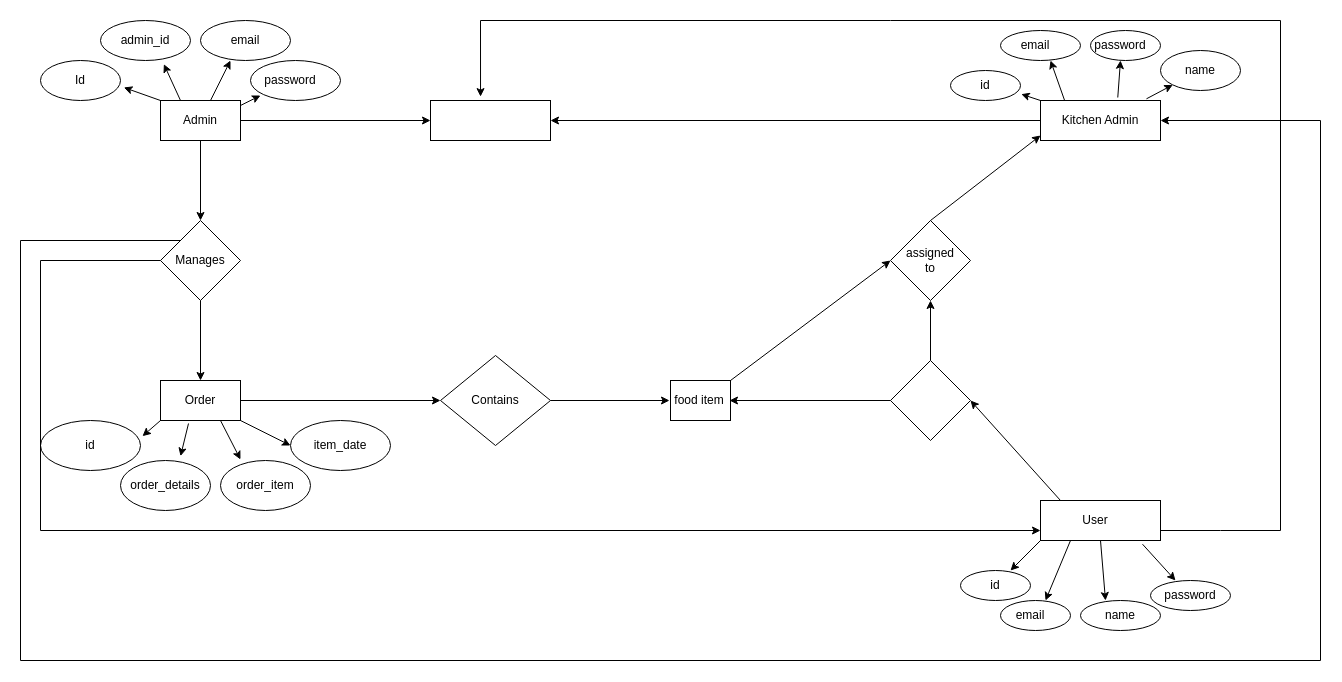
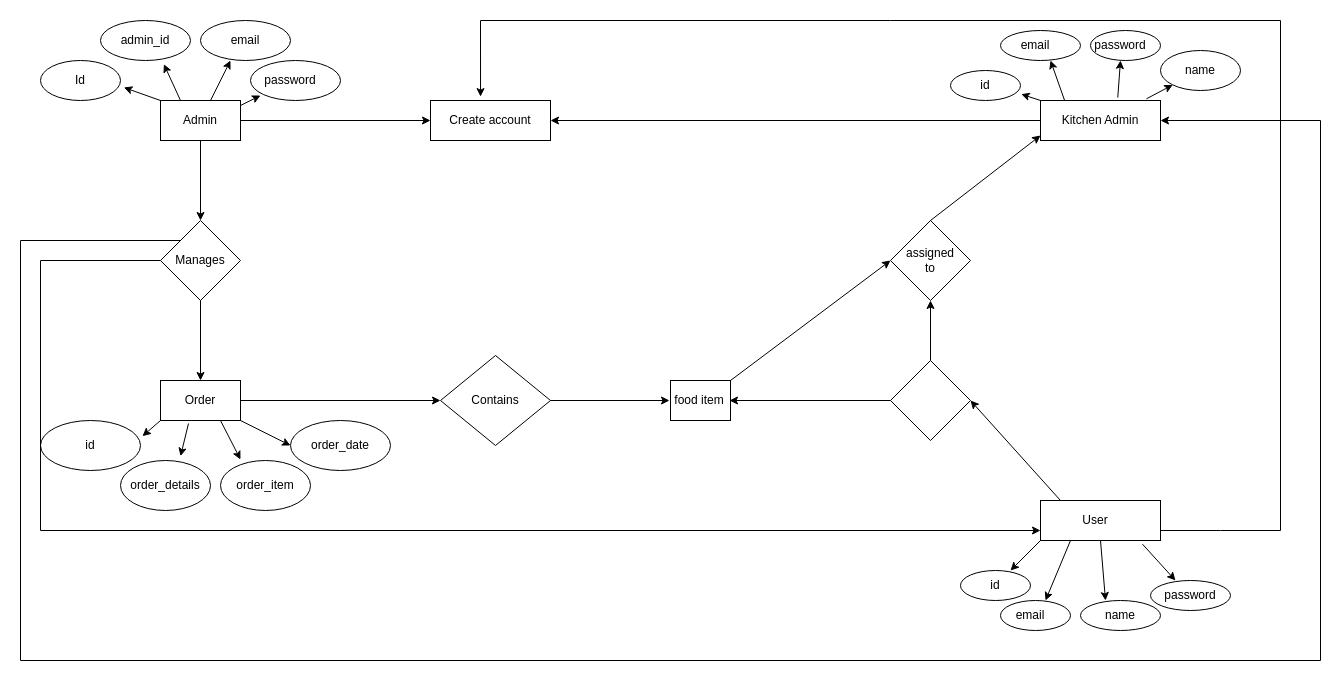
node "Create account": added
node "item_date": label "item_date" -> "order_date"
